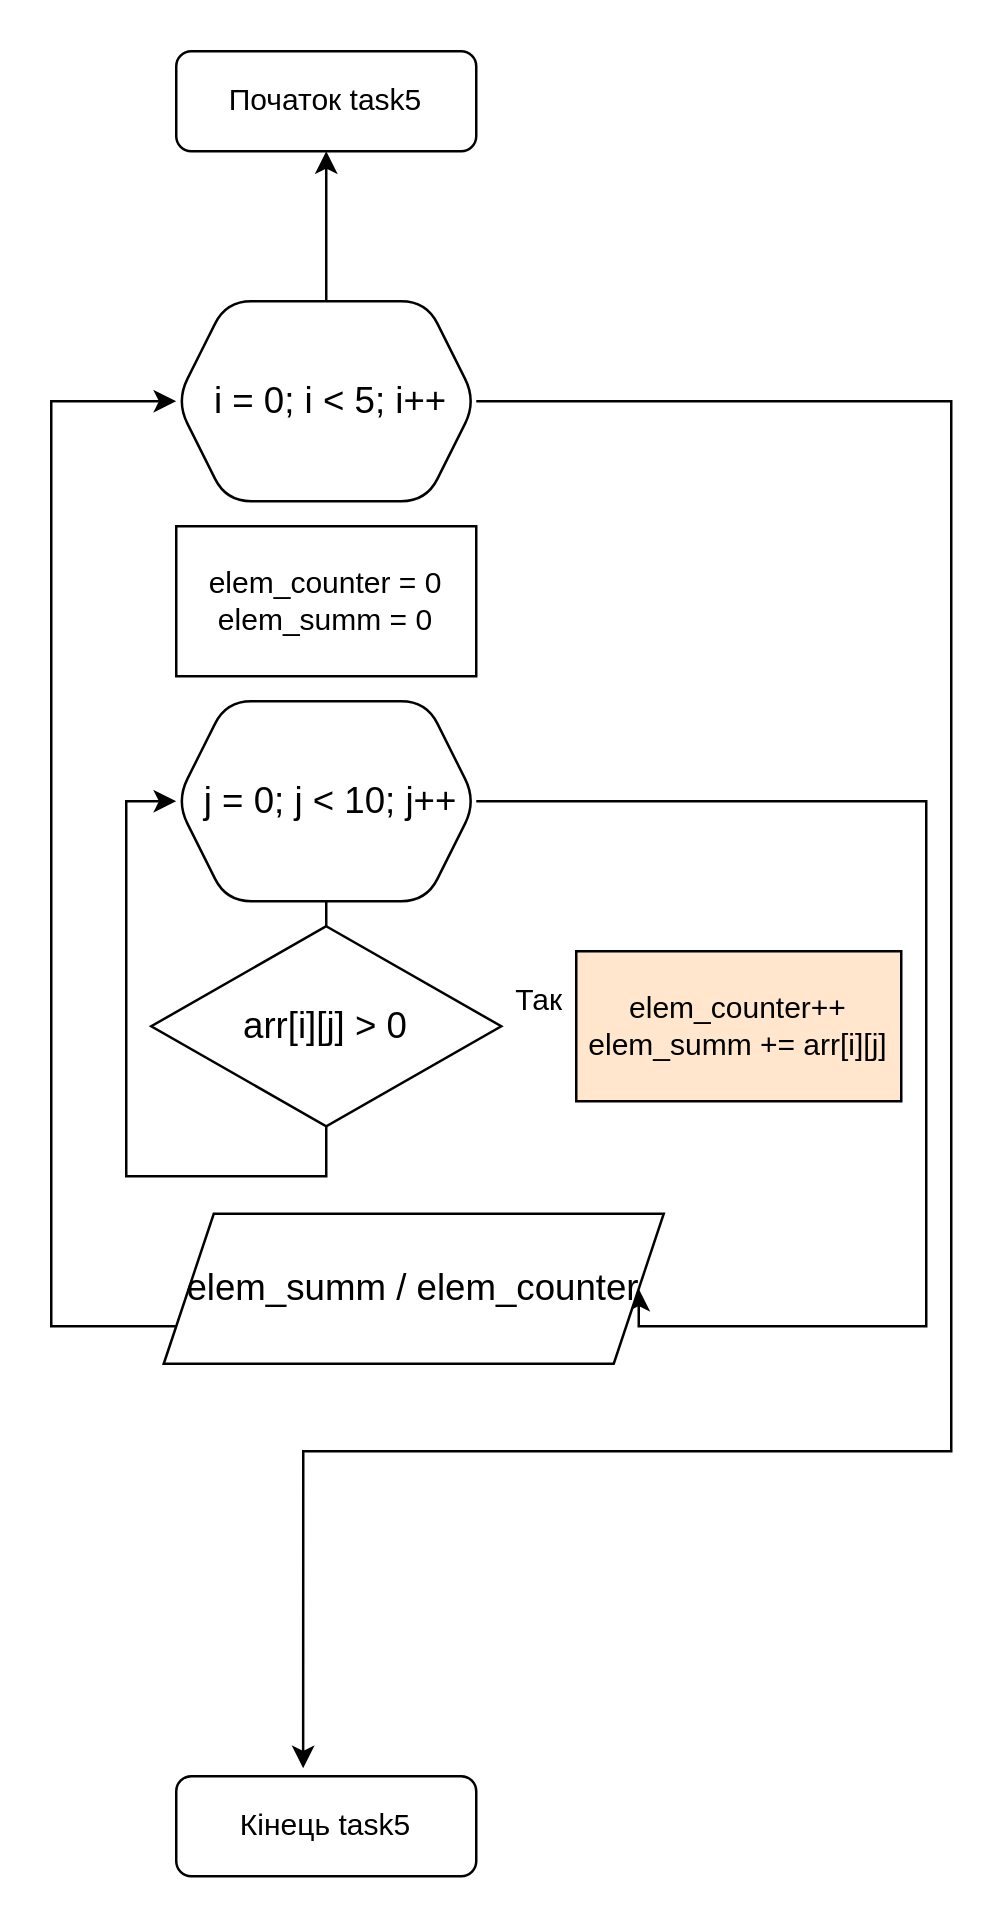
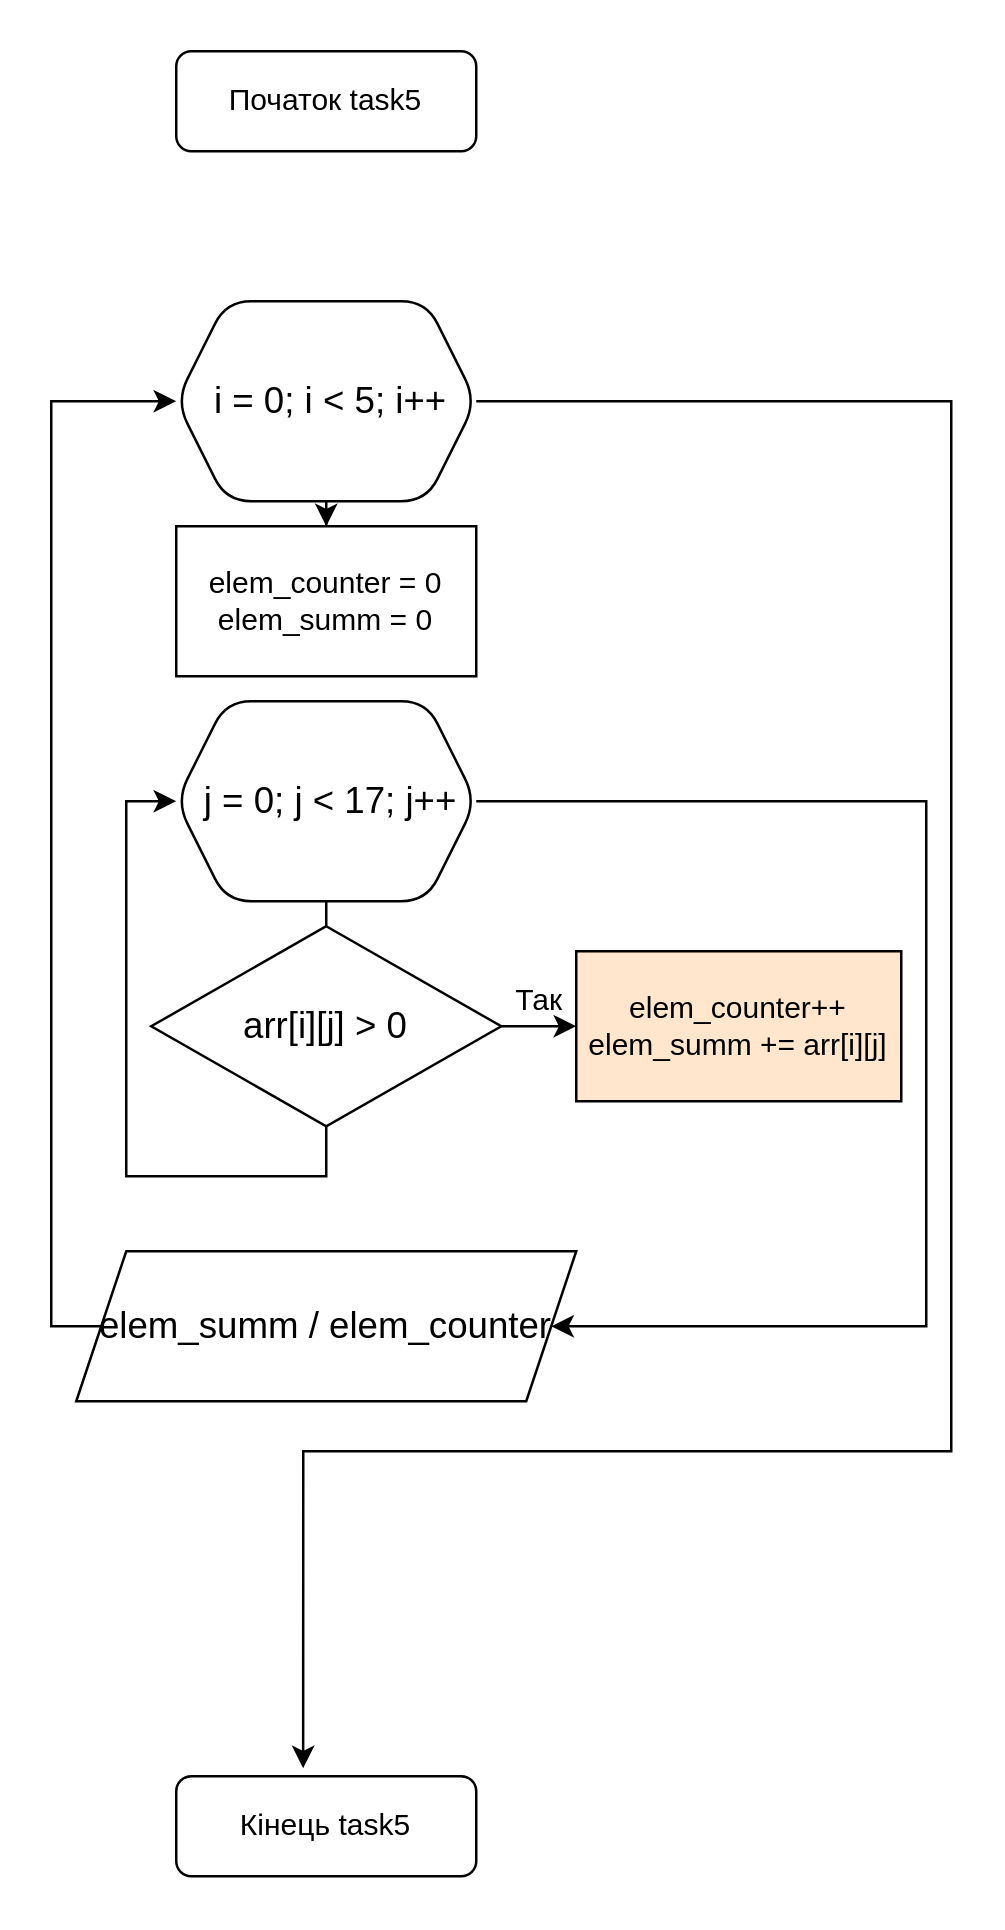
edge "i = 0; i < 5; i++" -> "Початок task5": now "i = 0; i < 5; i++" -> "elem_counter = 0 elem_summ = 0"
node "j = 0; j < 10; j++": label "j = 0; j < 10; j++" -> "j = 0; j < 17; j++"
edge "arr[i][j] > 0" -> "elem_counter++ elem_summ += arr[i][j]": added
node "elem_summ / elem_counter": moved (414, 1289) -> (326, 1326)
